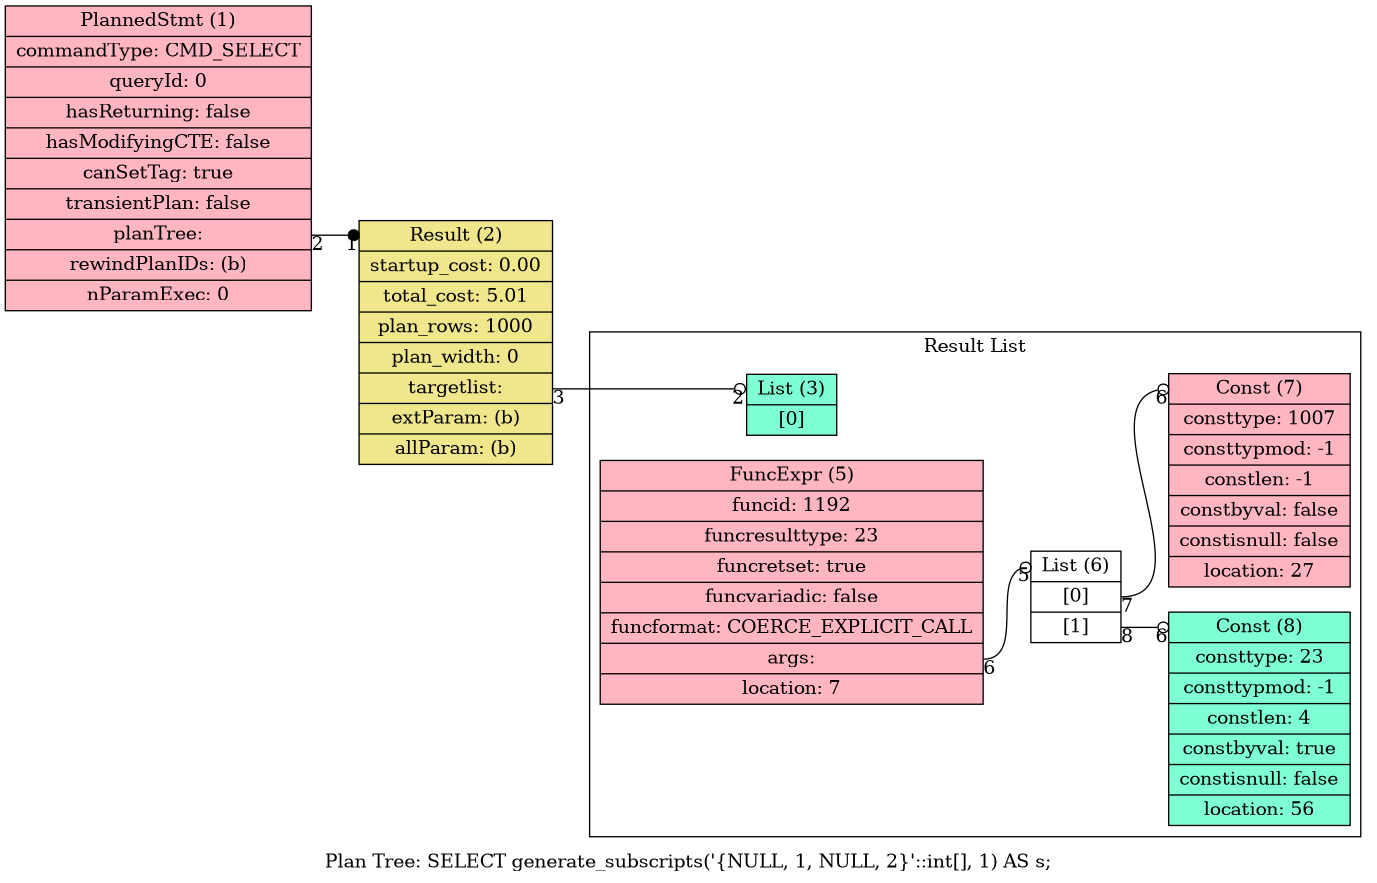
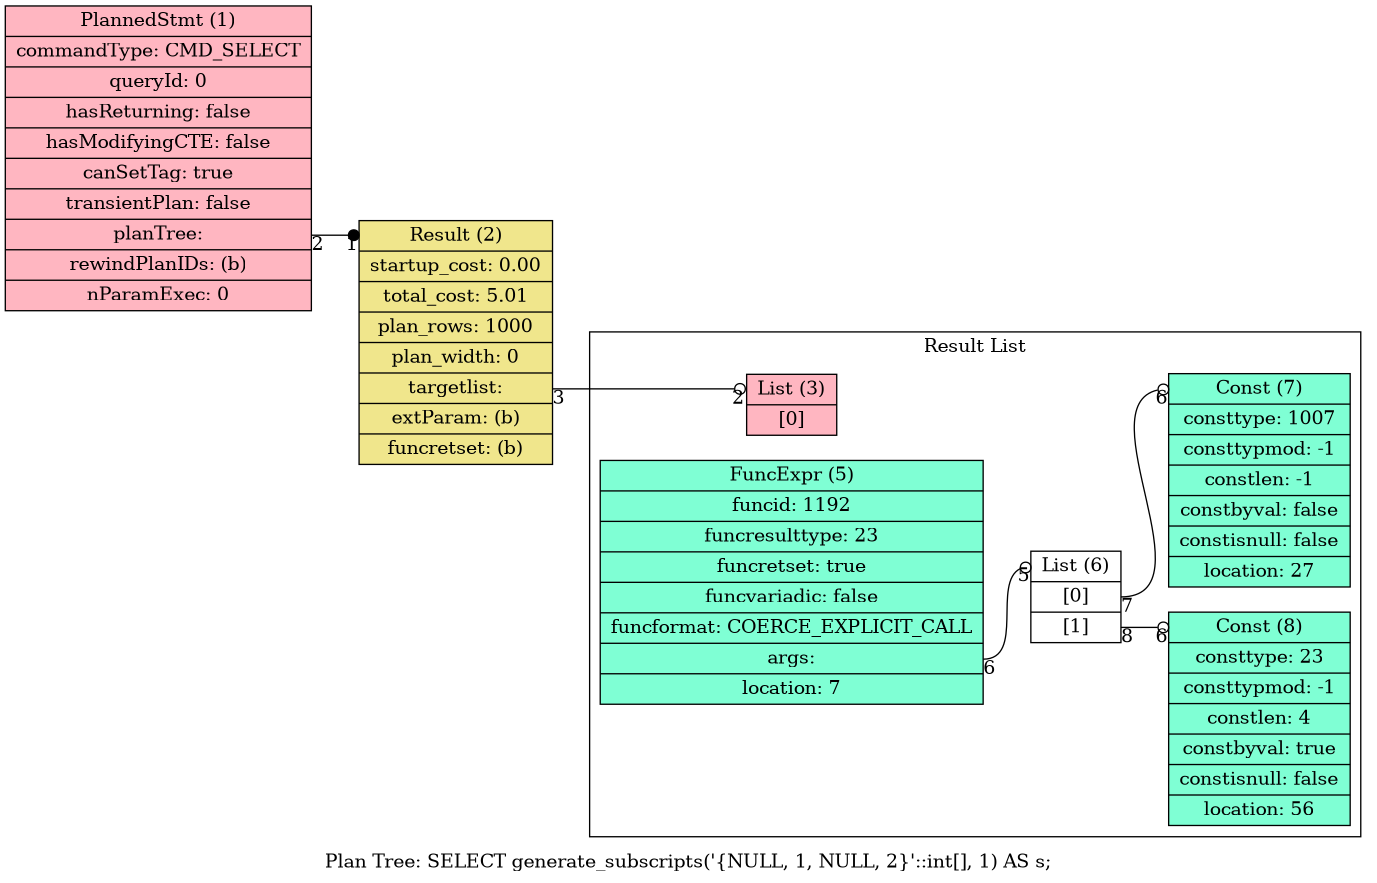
node "List (3)": fillcolor aquamarine -> lightpink
node "Result (2)": text "allParam: (b)" -> "funcretset: (b)"
node "Const (7)": fillcolor lightpink -> aquamarine
node "FuncExpr (5)": fillcolor lightpink -> aquamarine
